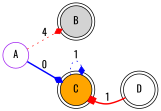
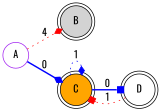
edge "C" -> "D": added, label "0"
edge "D" -> "C": style bold -> dotted
